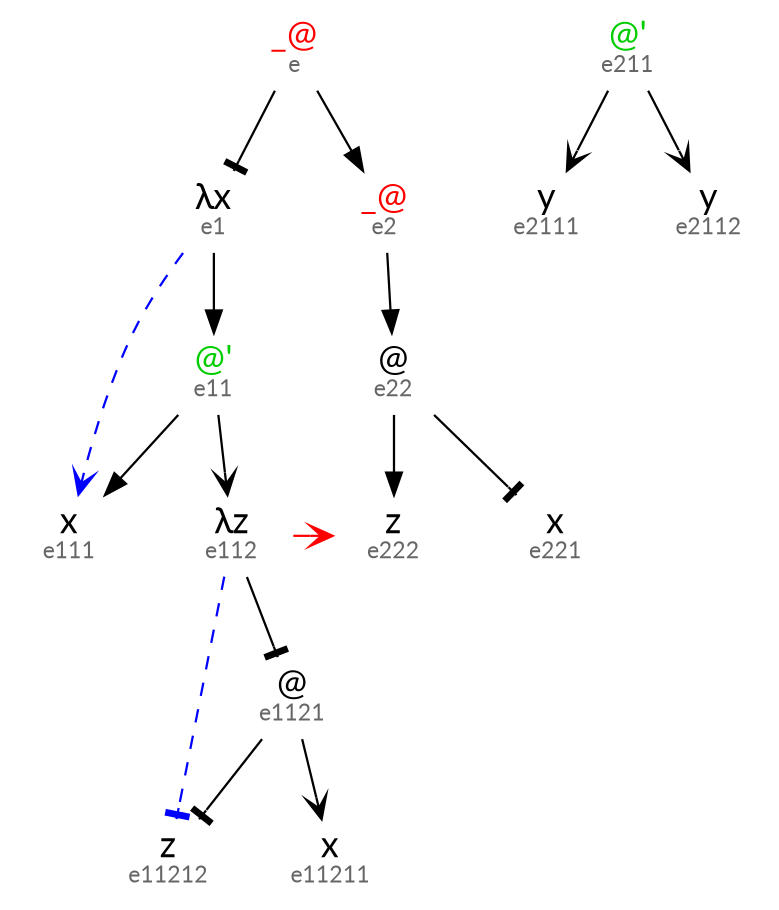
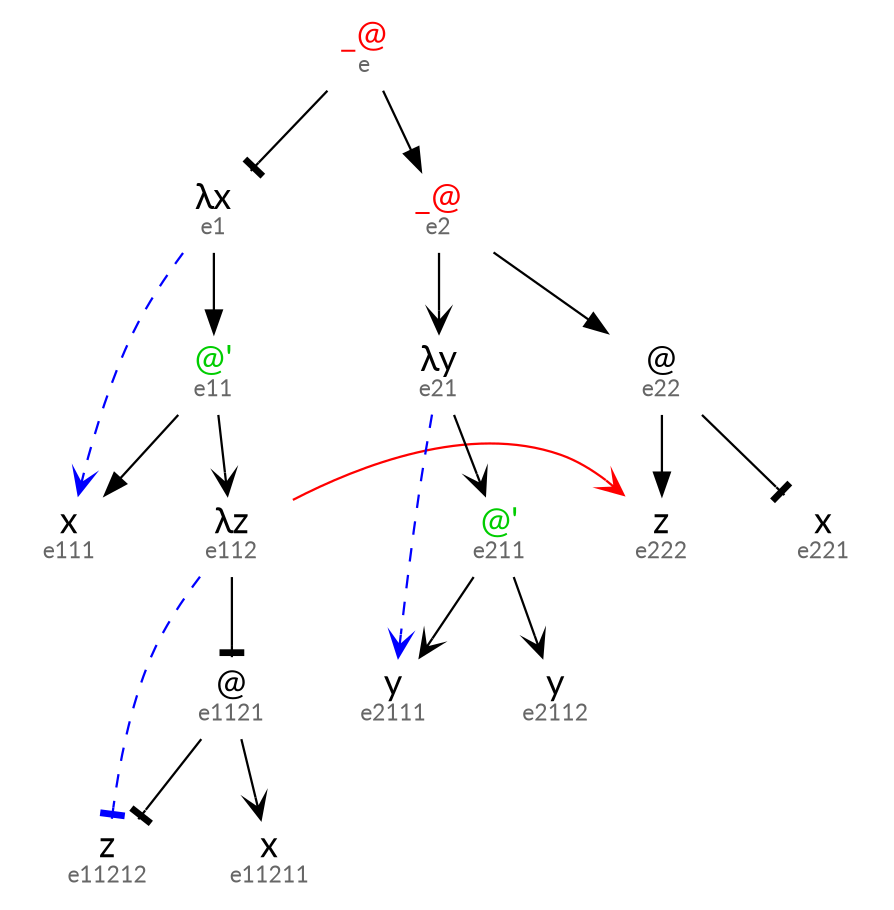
node "λy": added
